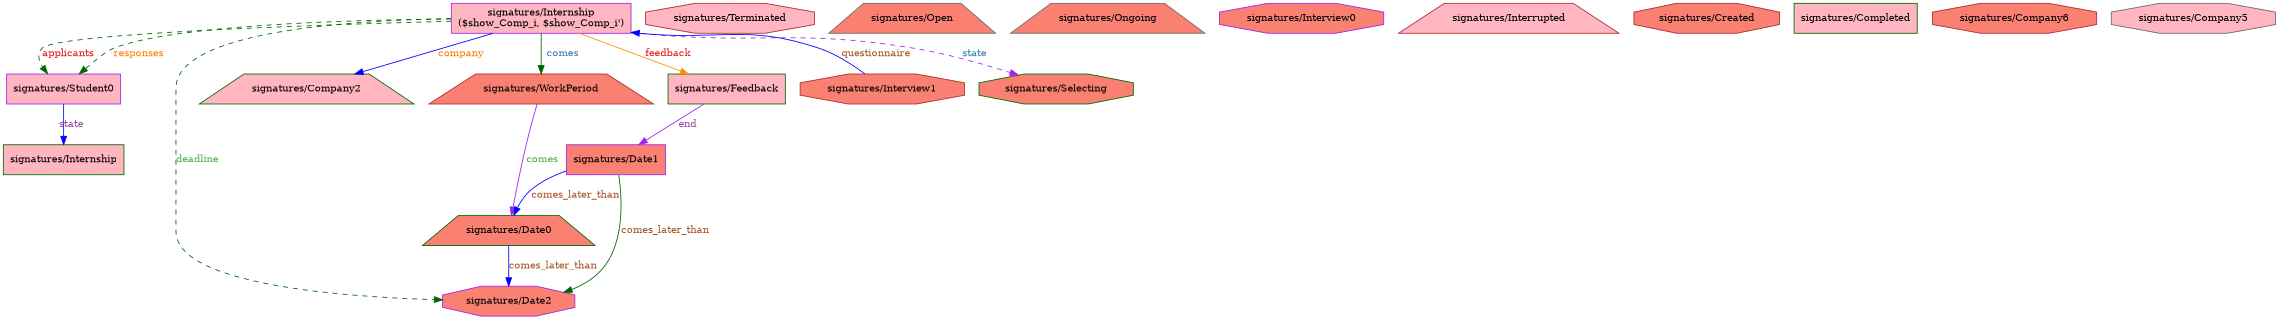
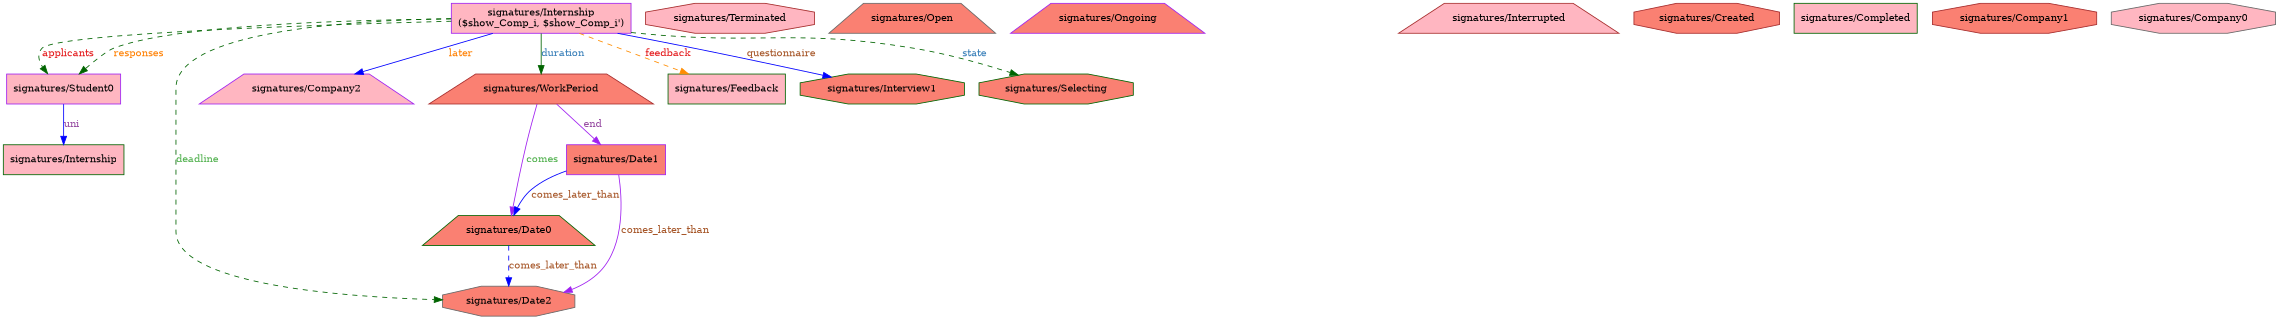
node "signatures/Ongoing": color gray40 -> purple
node "signatures/Interview0": removed
node "signatures/Company6": label "signatures/Company6" -> "signatures/Company1"
node "signatures/Company5": label "signatures/Company5" -> "signatures/Company0"
edge "signatures/Internship ($show_Comp_i, $show_Comp_i')" -> "signatures/Selecting": color purple -> darkgreen
edge "signatures/Interview1" -> "signatures/Internship ($show_Comp_i, $show_Comp_i')": reversed
edge "signatures/Internship ($show_Comp_i, $show_Comp_i')" -> "signatures/Feedback": style solid -> dashed
edge "signatures/Internship ($show_Comp_i, $show_Comp_i')" -> "signatures/Company2": label "company" -> "later"
edge "signatures/Internship ($show_Comp_i, $show_Comp_i')" -> "signatures/WorkPeriod": label "comes" -> "duration"
node "signatures/Company2": color darkgreen -> purple
node "signatures/Interview1": color brown -> darkgreen
edge "signatures/Feedback" -> "signatures/Date1": now "signatures/WorkPeriod" -> "signatures/Date1"
edge "signatures/Student0" -> "signatures/Internship": label "state" -> "uni"
edge "signatures/Date1" -> "signatures/Date2": color darkgreen -> purple
edge "signatures/Date0" -> "signatures/Date2": style solid -> dashed
node "signatures/Date2": color purple -> gray40
